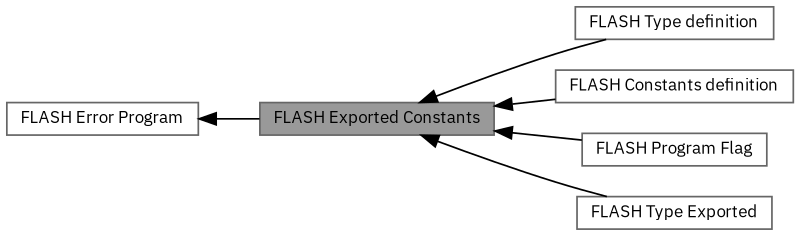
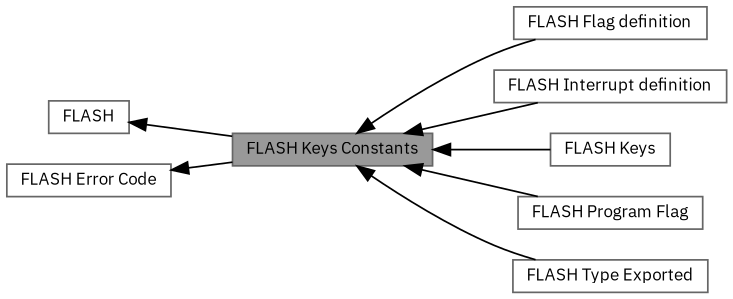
node "FLASH Type definition": label "FLASH Type definition" -> "FLASH Flag definition"
node "FLASH Constants definition": label "FLASH Constants definition" -> "FLASH Interrupt definition"
node "FLASH": added
node "FLASH Error Program": label "FLASH Error Program" -> "FLASH Error Code"
node "FLASH Exported Constants": label "FLASH Exported Constants" -> "FLASH Keys Constants"
node "FLASH Keys": added
